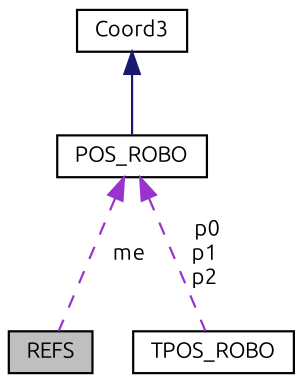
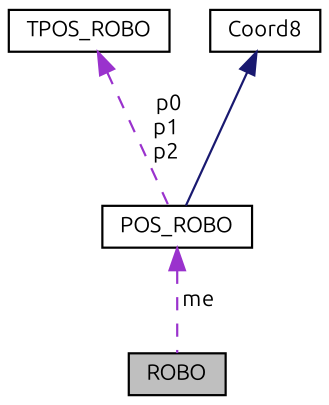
node "Coord3": label "Coord3" -> "Coord8"
edge "TPOS_ROBO" -> "POS_ROBO": reversed
node "REFS": label "REFS" -> "ROBO"
